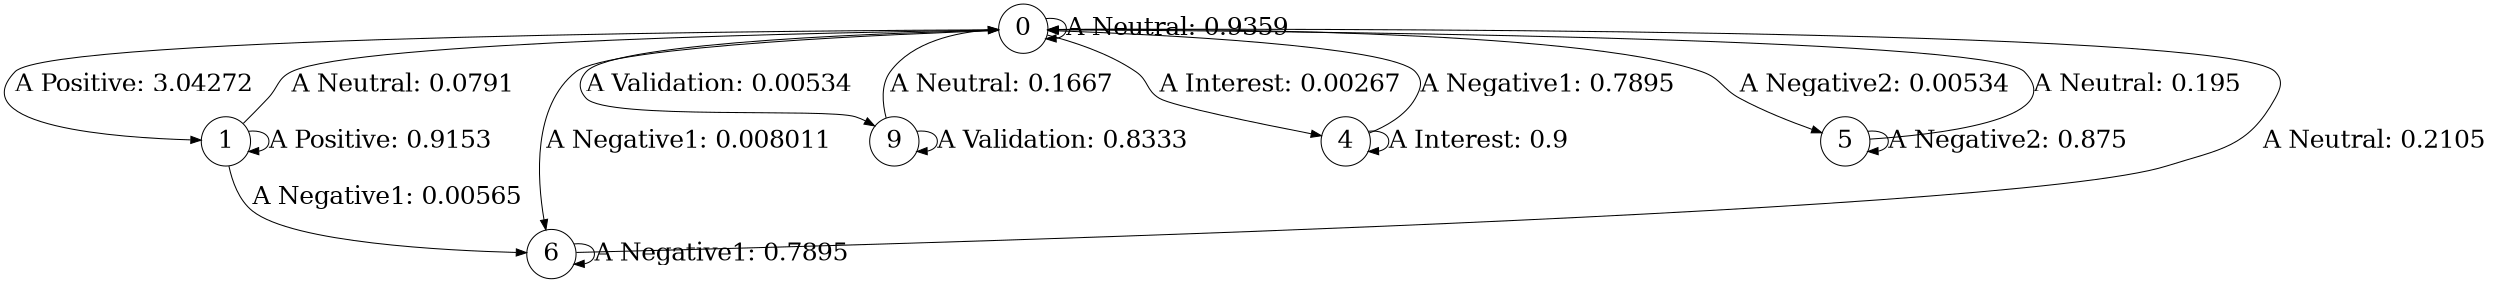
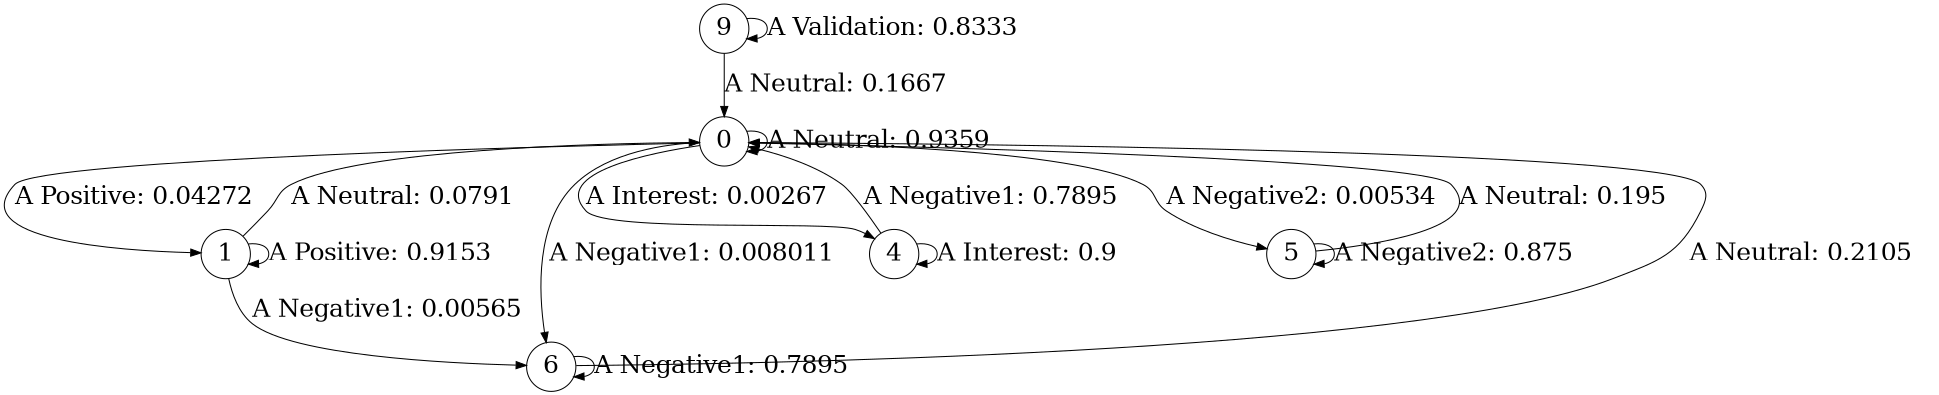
edge "0" -> "1": label "A Positive: 3.04272  " -> "A Positive: 0.04272  "
edge "0" -> "9": removed, label "A Validation: 0.00534"
